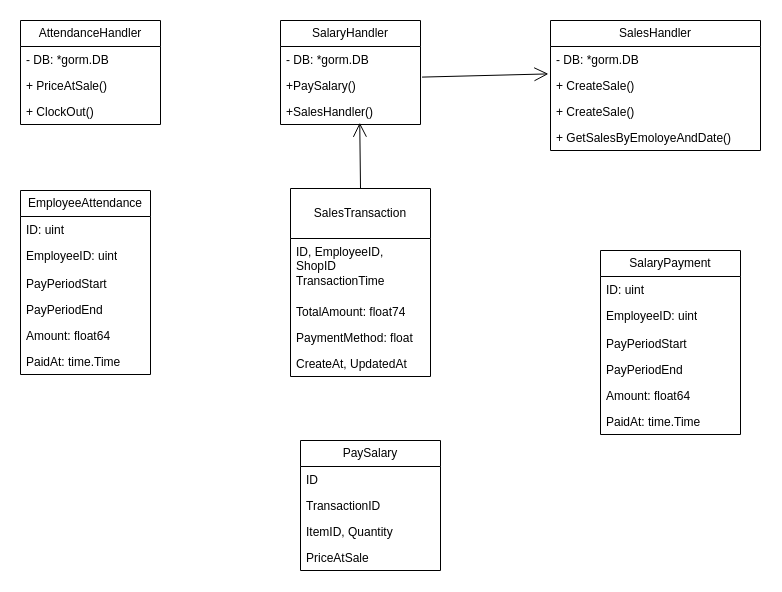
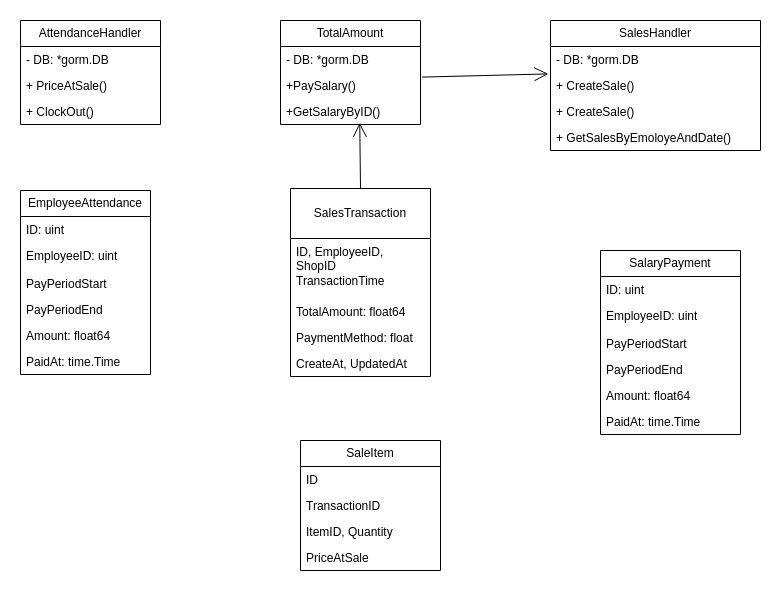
node "SalaryHandler": label "SalaryHandler" -> "TotalAmount"
node "+SalesHandler()": label "+SalesHandler()" -> "+GetSalaryByID()"
node "TotalAmount: float74": label "TotalAmount: float74" -> "TotalAmount: float64"
node "PaySalary": label "PaySalary" -> "SaleItem"
